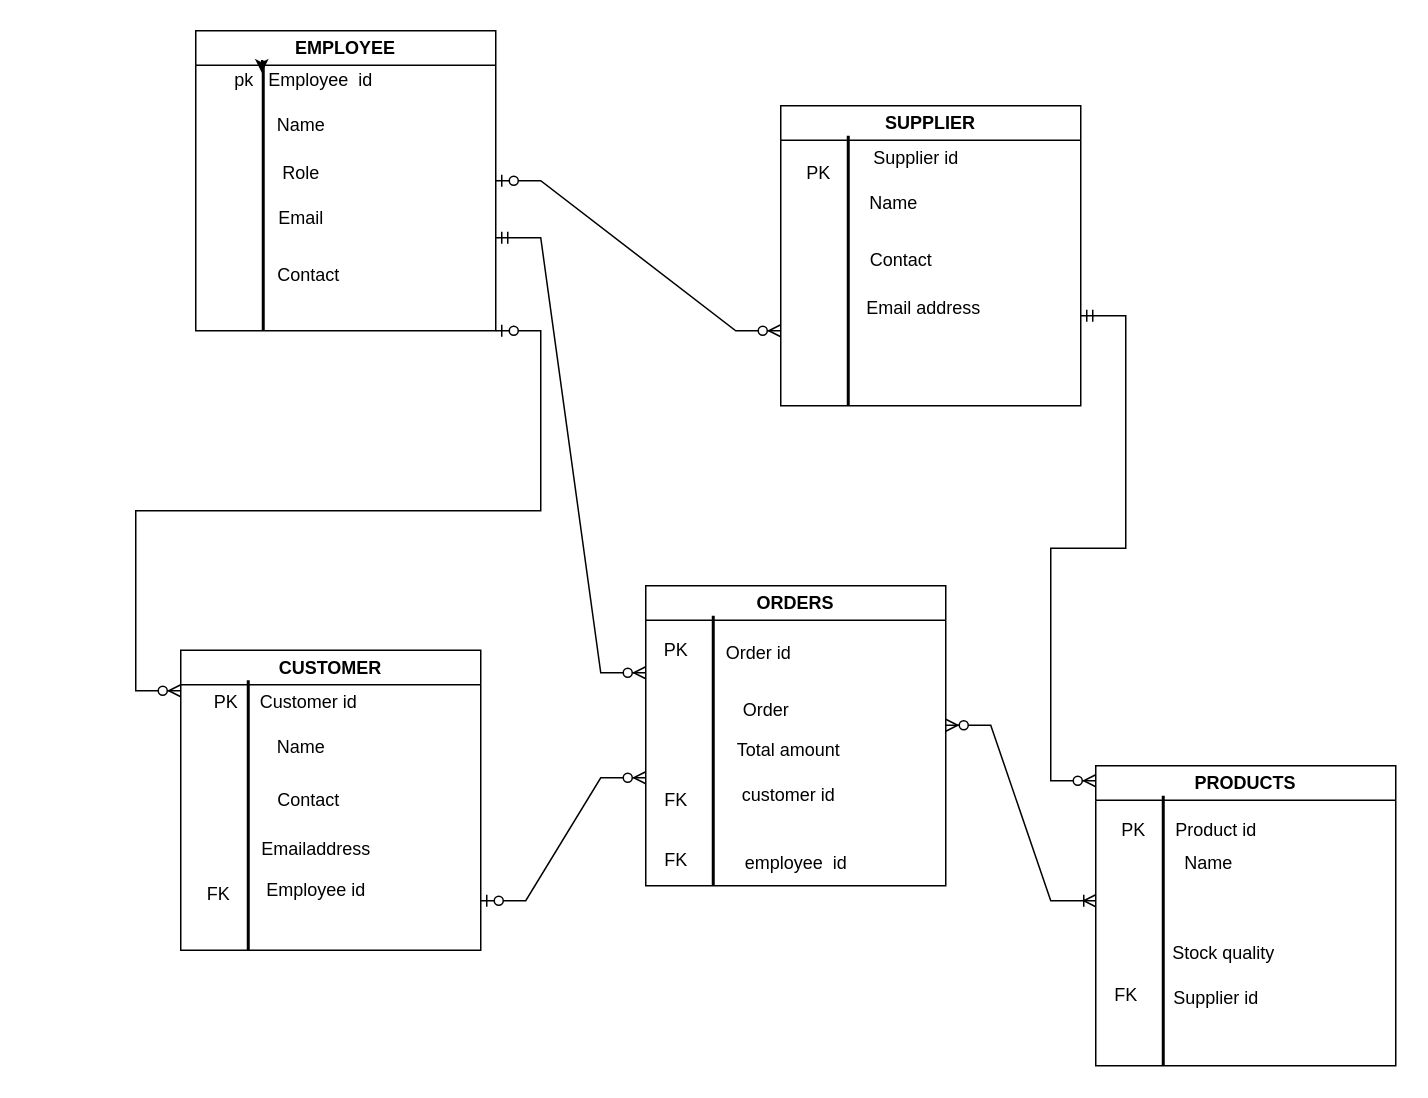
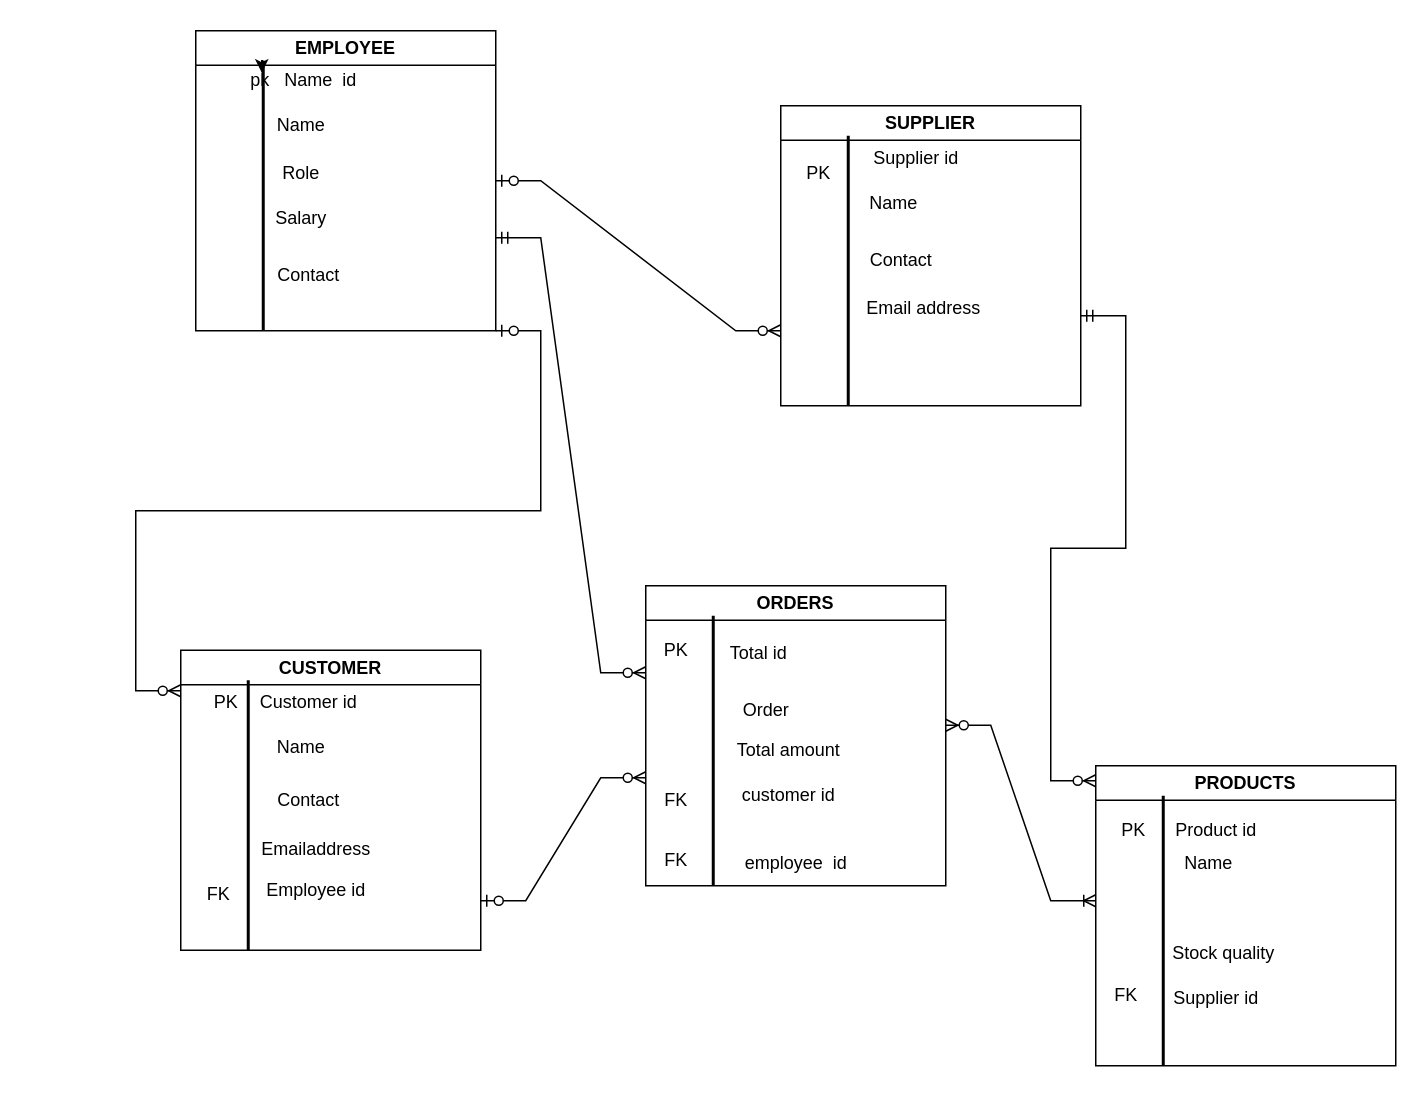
node "pk Employee id": label "pk Employee id" -> "pk Name id"
node "Email": label "Email" -> "Salary"
node "Order id": label "Order id" -> "Total id"
